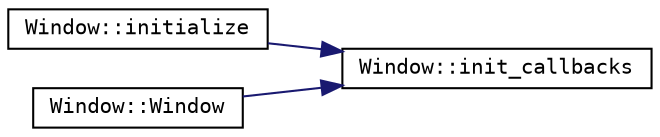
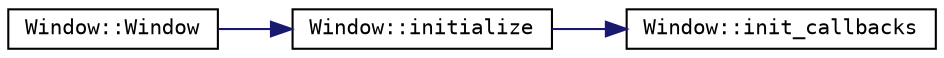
edge "Window::Window" -> "Window::init_callbacks": now "Window::Window" -> "Window::initialize"
